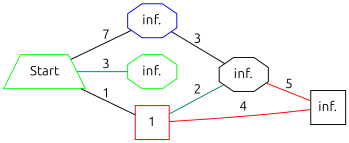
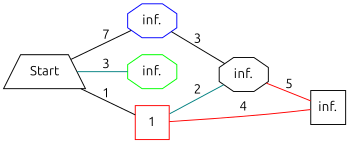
node "Start": color green -> black
